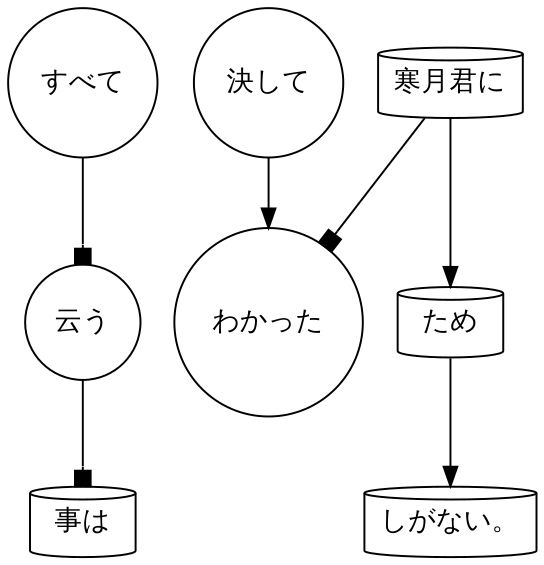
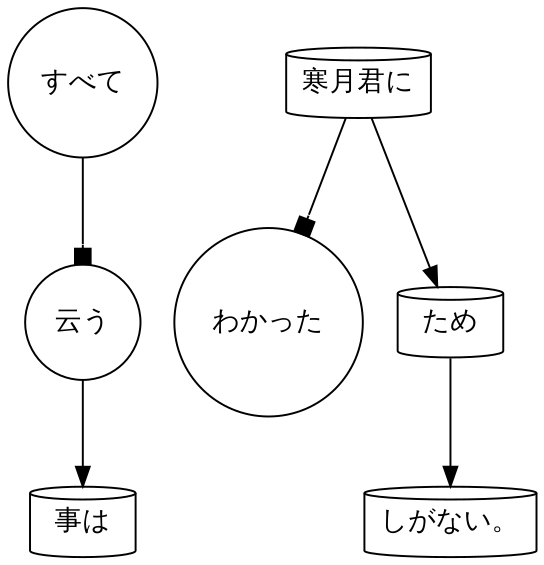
node "決して": removed
edge "云う" -> "事は": arrowhead box -> normal
